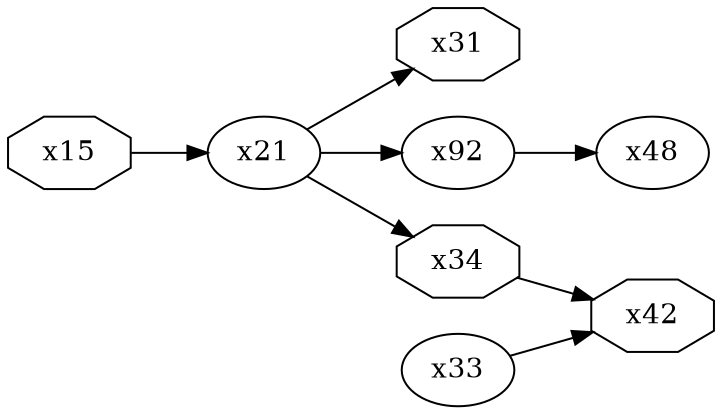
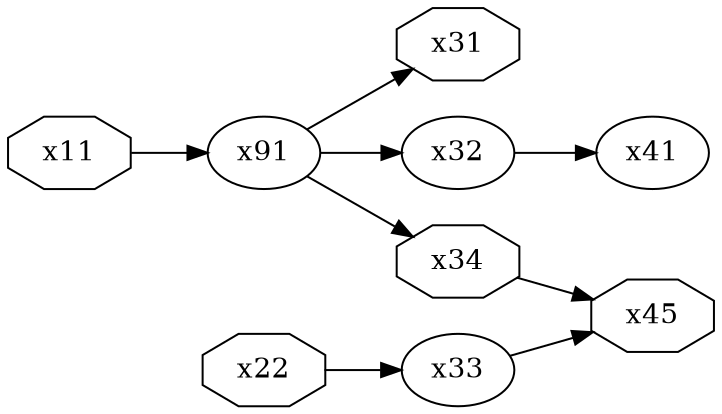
node "x15": label "x15" -> "x11"
node "x21": label "x21" -> "x91"
node "x92": label "x92" -> "x32"
node "x48": label "x48" -> "x41"
node "x42": label "x42" -> "x45"
node "x22": added
